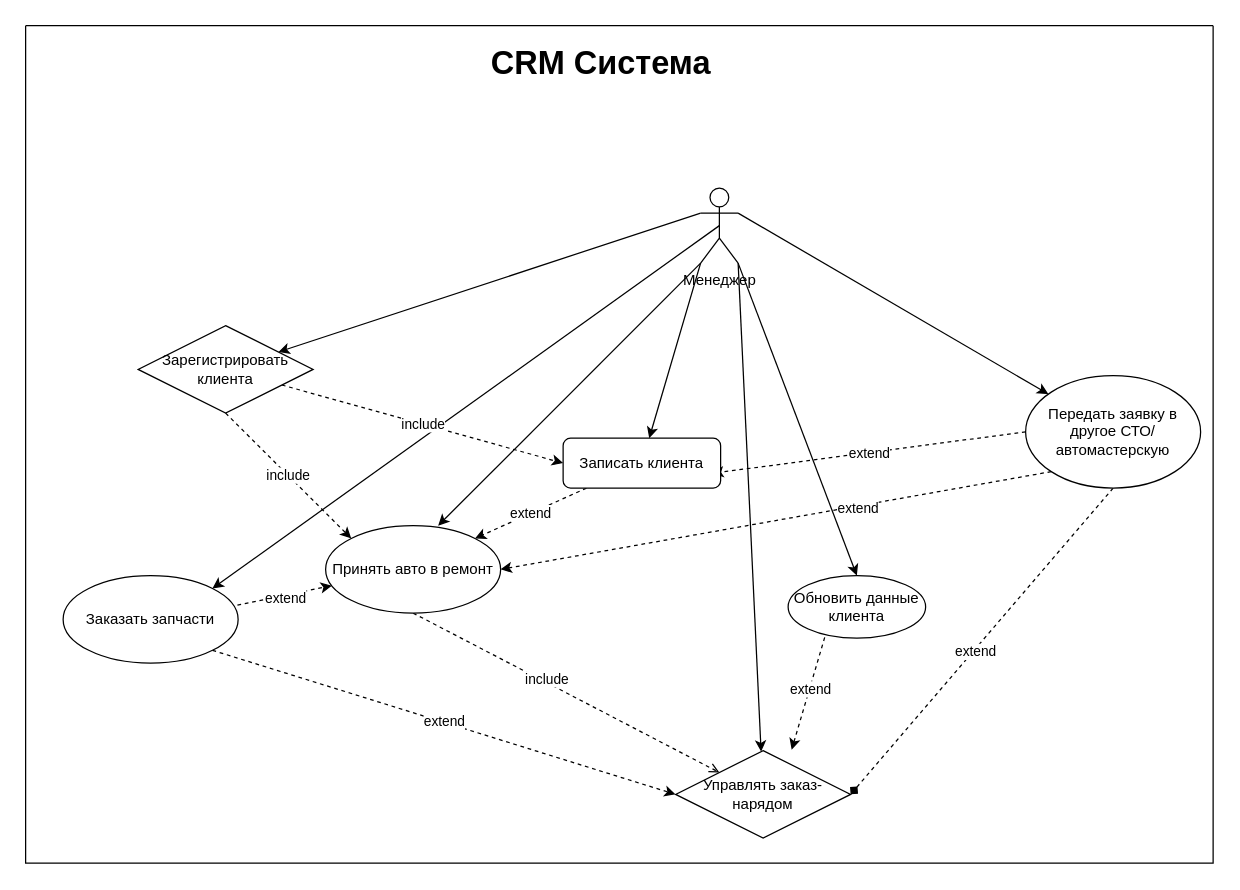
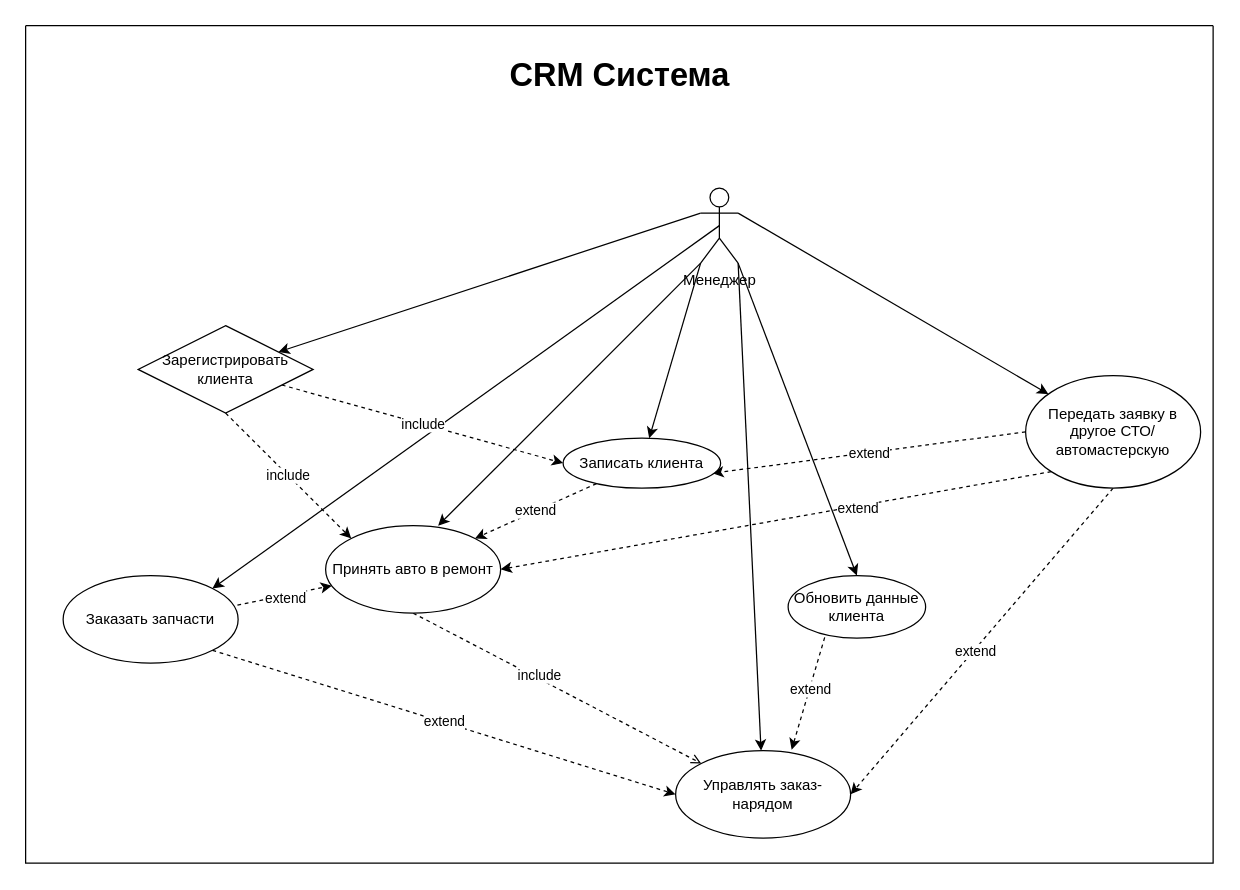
node "CRM Система": moved (601, 63) -> (619, 76)
node "Записать клиента": shape rounded rectangle -> ellipse
edge "Передать заявку в другое СТО/автомастерскую" -> "Управлять заказ-нарядом": arrowhead diamond -> classic
node "Управлять заказ-нарядом": shape diamond -> ellipse
